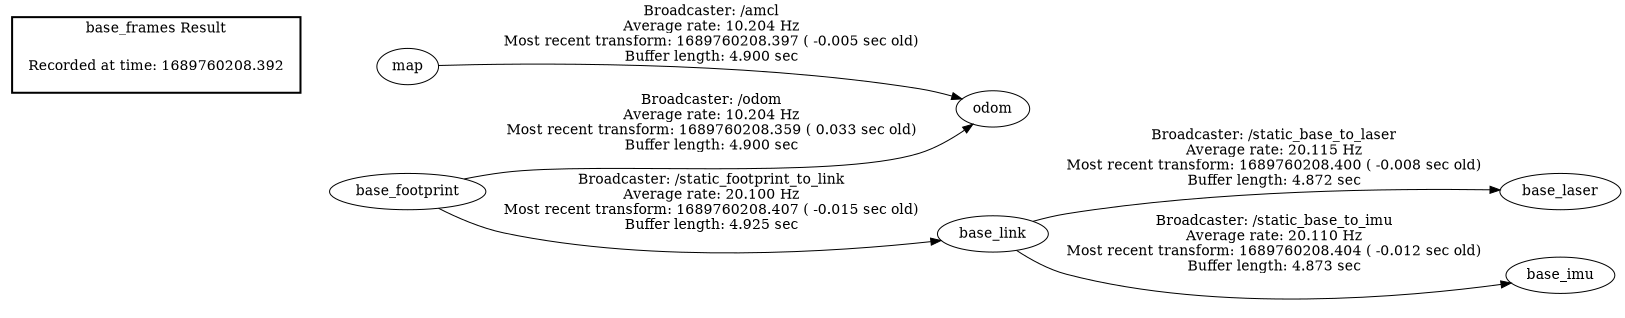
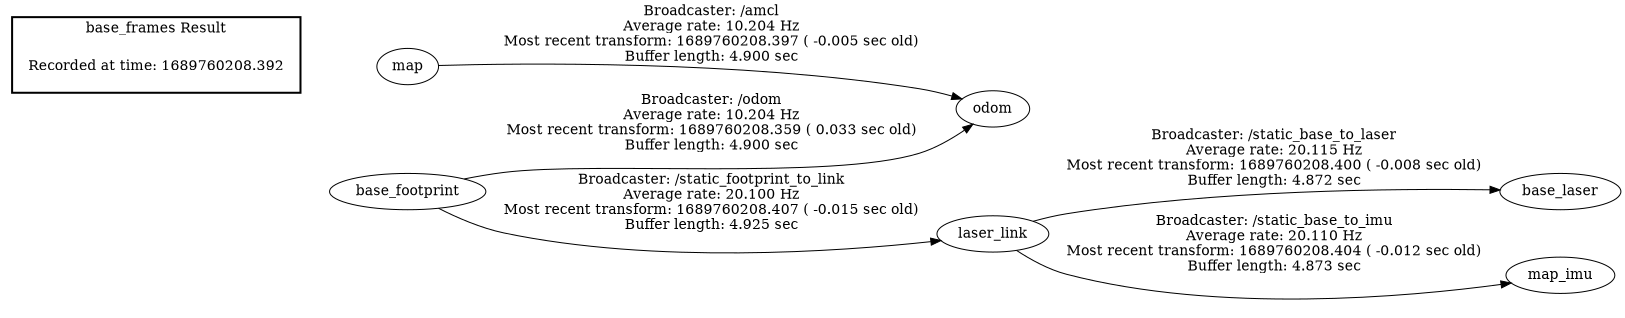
node "base_link": label "base_link" -> "laser_link"
node "base_imu": label "base_imu" -> "map_imu"
